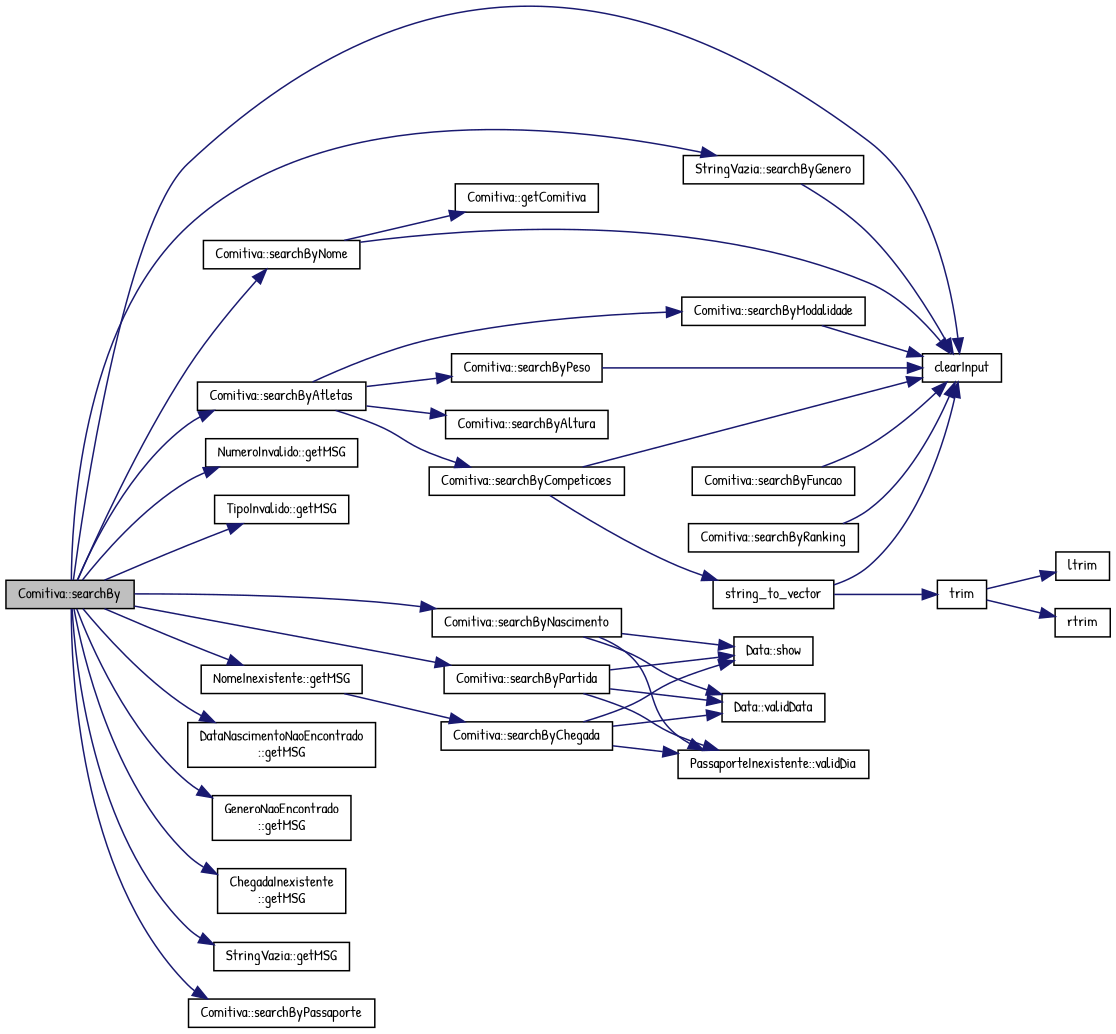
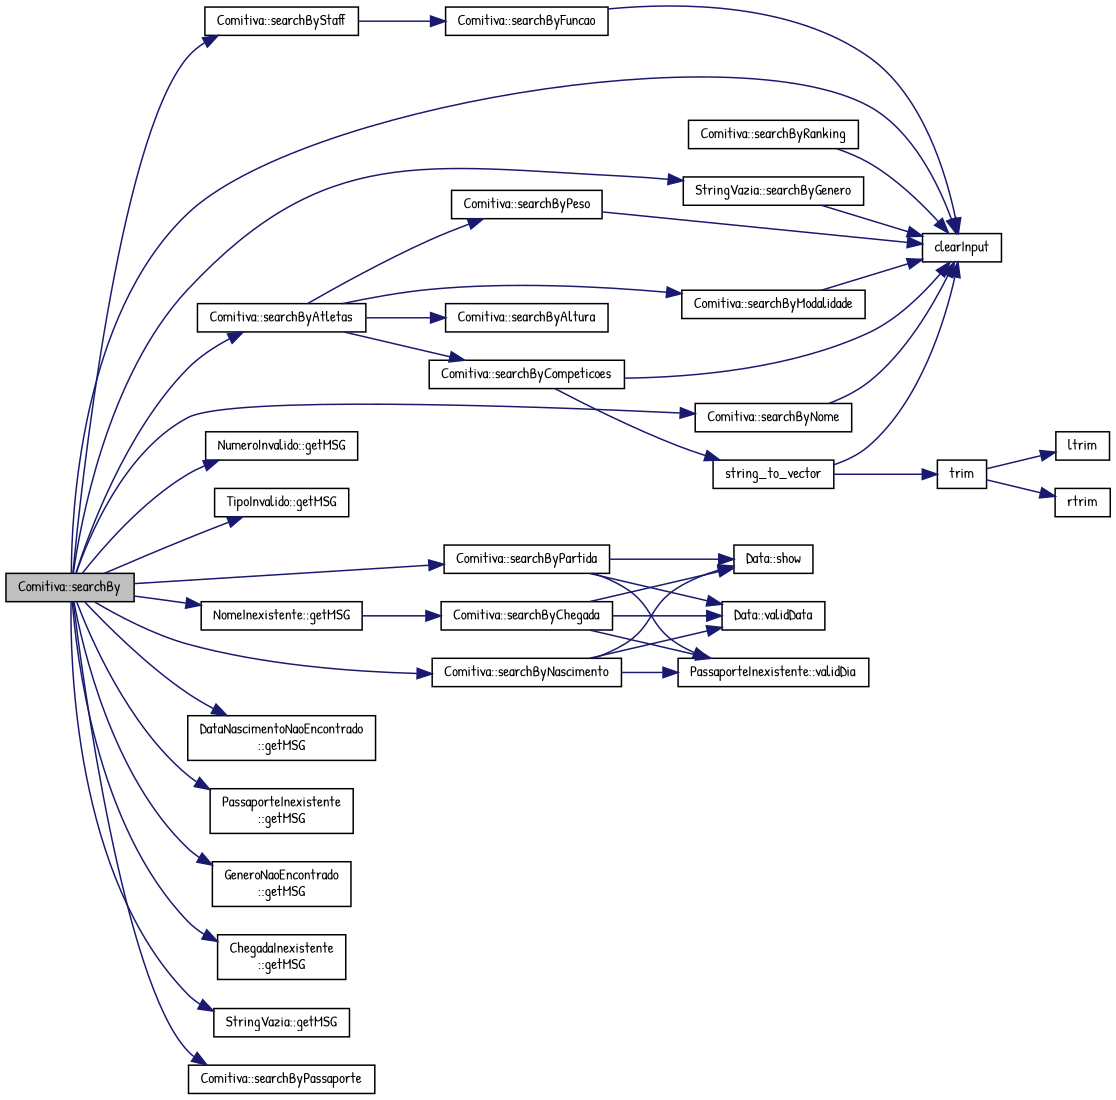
node "Comitiva::searchByStaff": added
node "Comitiva::getComitiva": removed
node "PassaporteInexistente ::getMSG": added
